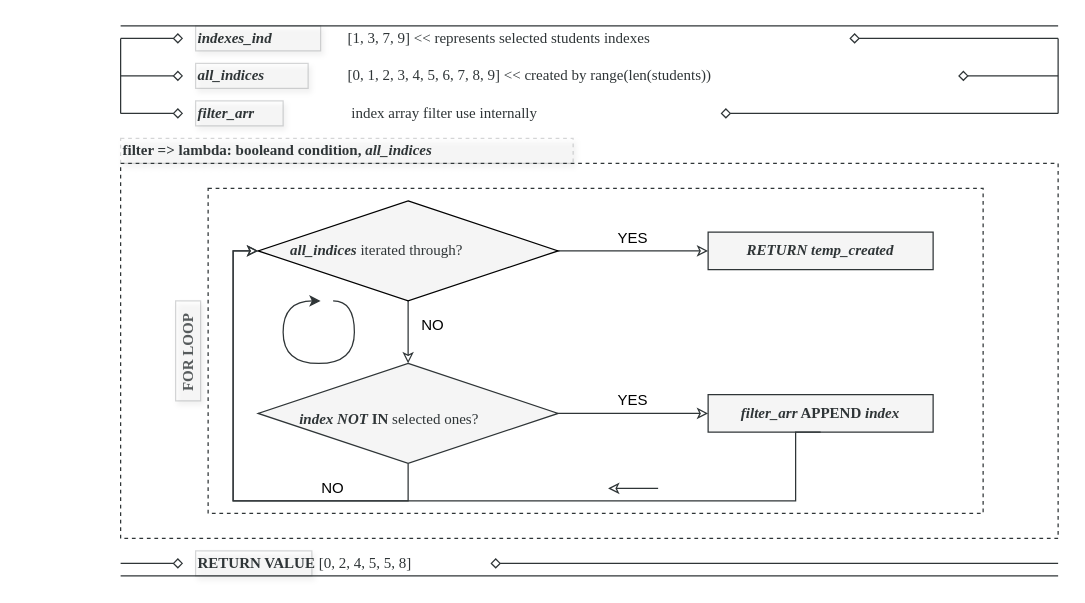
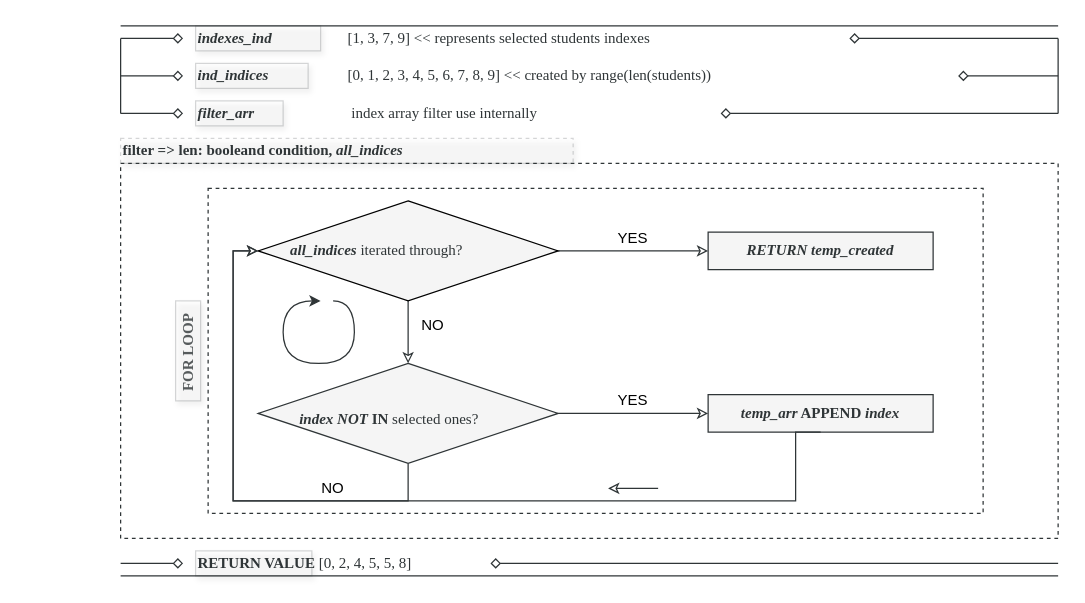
node "all_indices": label "all_indices" -> "ind_indices"
node "filter => lambda: booleand condition, all_indices": label "filter => lambda: booleand condition, all_indices" -> "filter => len: booleand condition, all_indices"
node "filter_arr APPEND index": label "filter_arr APPEND index" -> "temp_arr APPEND index"
